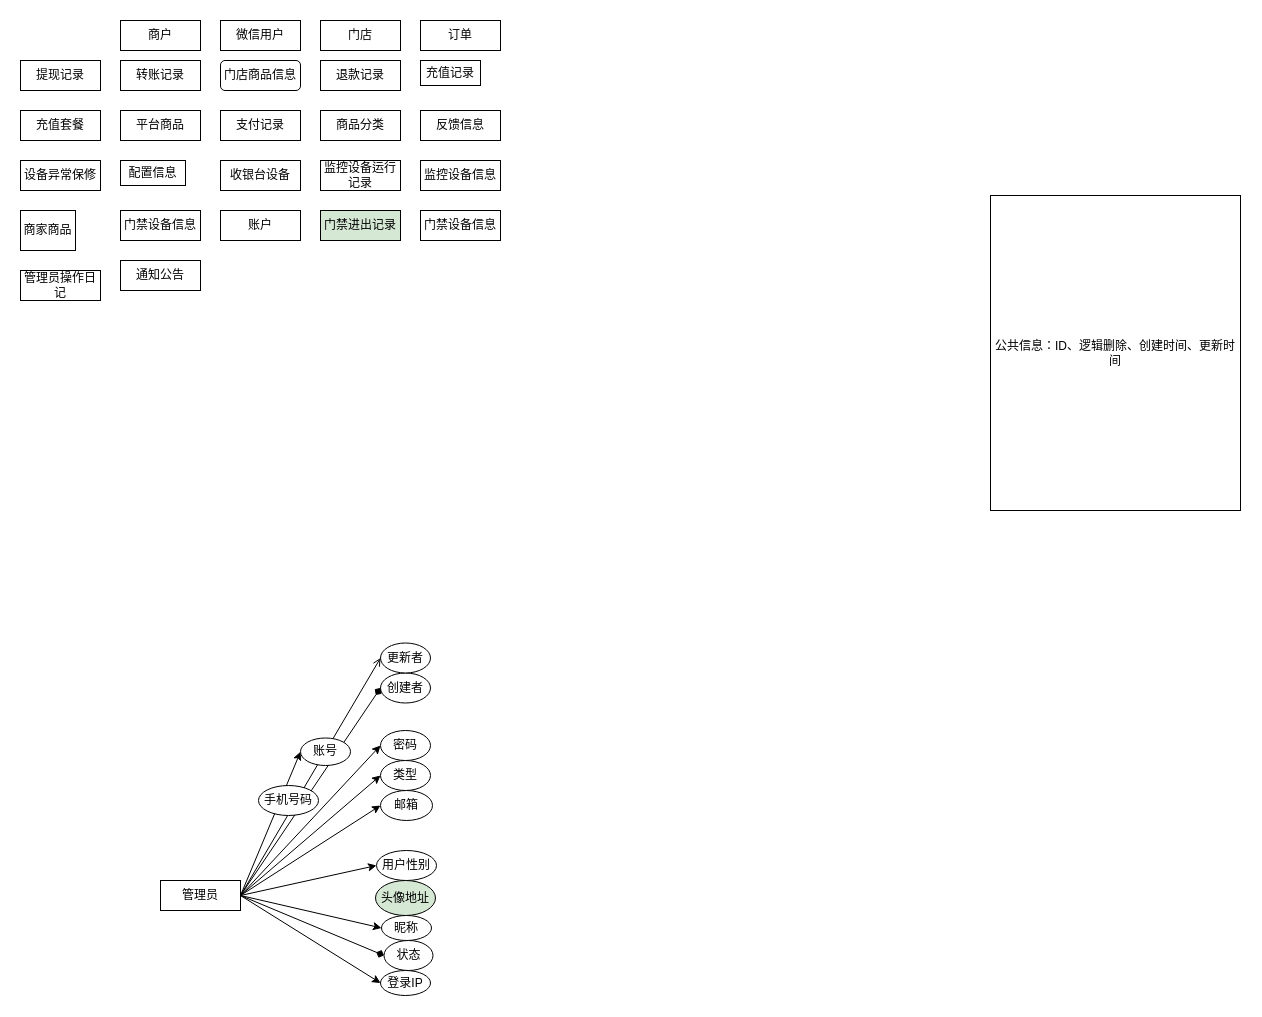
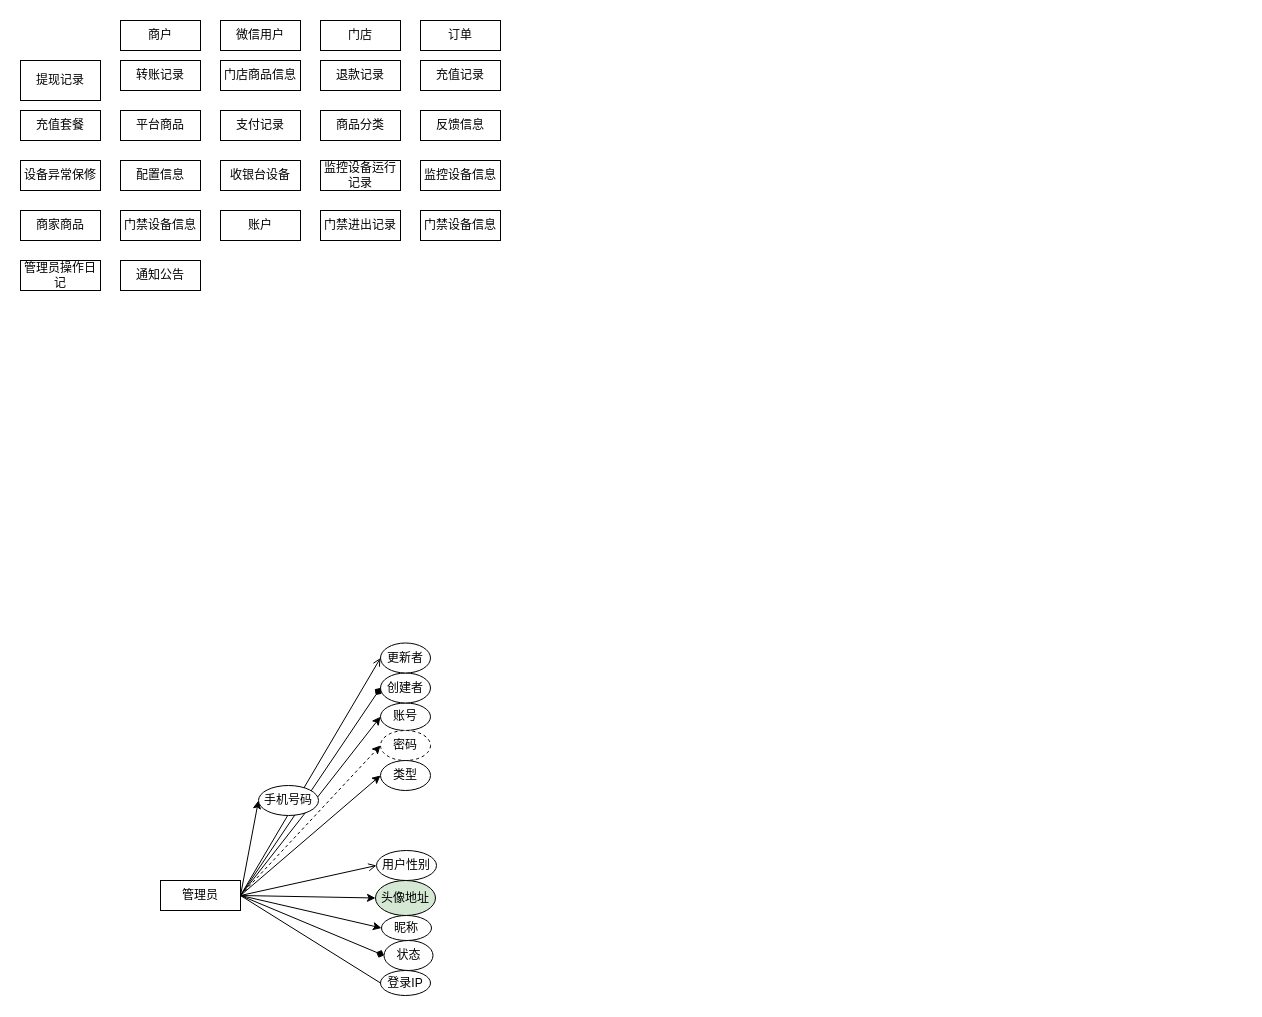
node "充值记录": size 60x25 -> 80x30
node "提现记录": size 80x30 -> 80x40
node "门店商品信息": shape rounded rectangle -> rectangle
node "配置信息": size 65x25 -> 80x30
node "门禁进出记录": fillcolor #d5e8d4 -> #ffffff
node "商家商品": size 55x40 -> 80x30
node "管理员操作日记": moved (61, 286) -> (61, 276)
node "公共信息：ID、逻辑删除、创建时间、更新时间": removed
node "密码": style solid -> dashed
node "账号": moved (326, 752) -> (406, 717)
node "邮箱": removed
edge "管理员" -> "密码": style solid -> dashed
edge "管理员" -> "手机号码": added
edge "管理员" -> "邮箱": removed
edge "管理员" -> "用户性别": arrowhead classic -> open
edge "管理员" -> "头像地址": added
edge "管理员" -> "登录IP": arrowhead classic -> none
